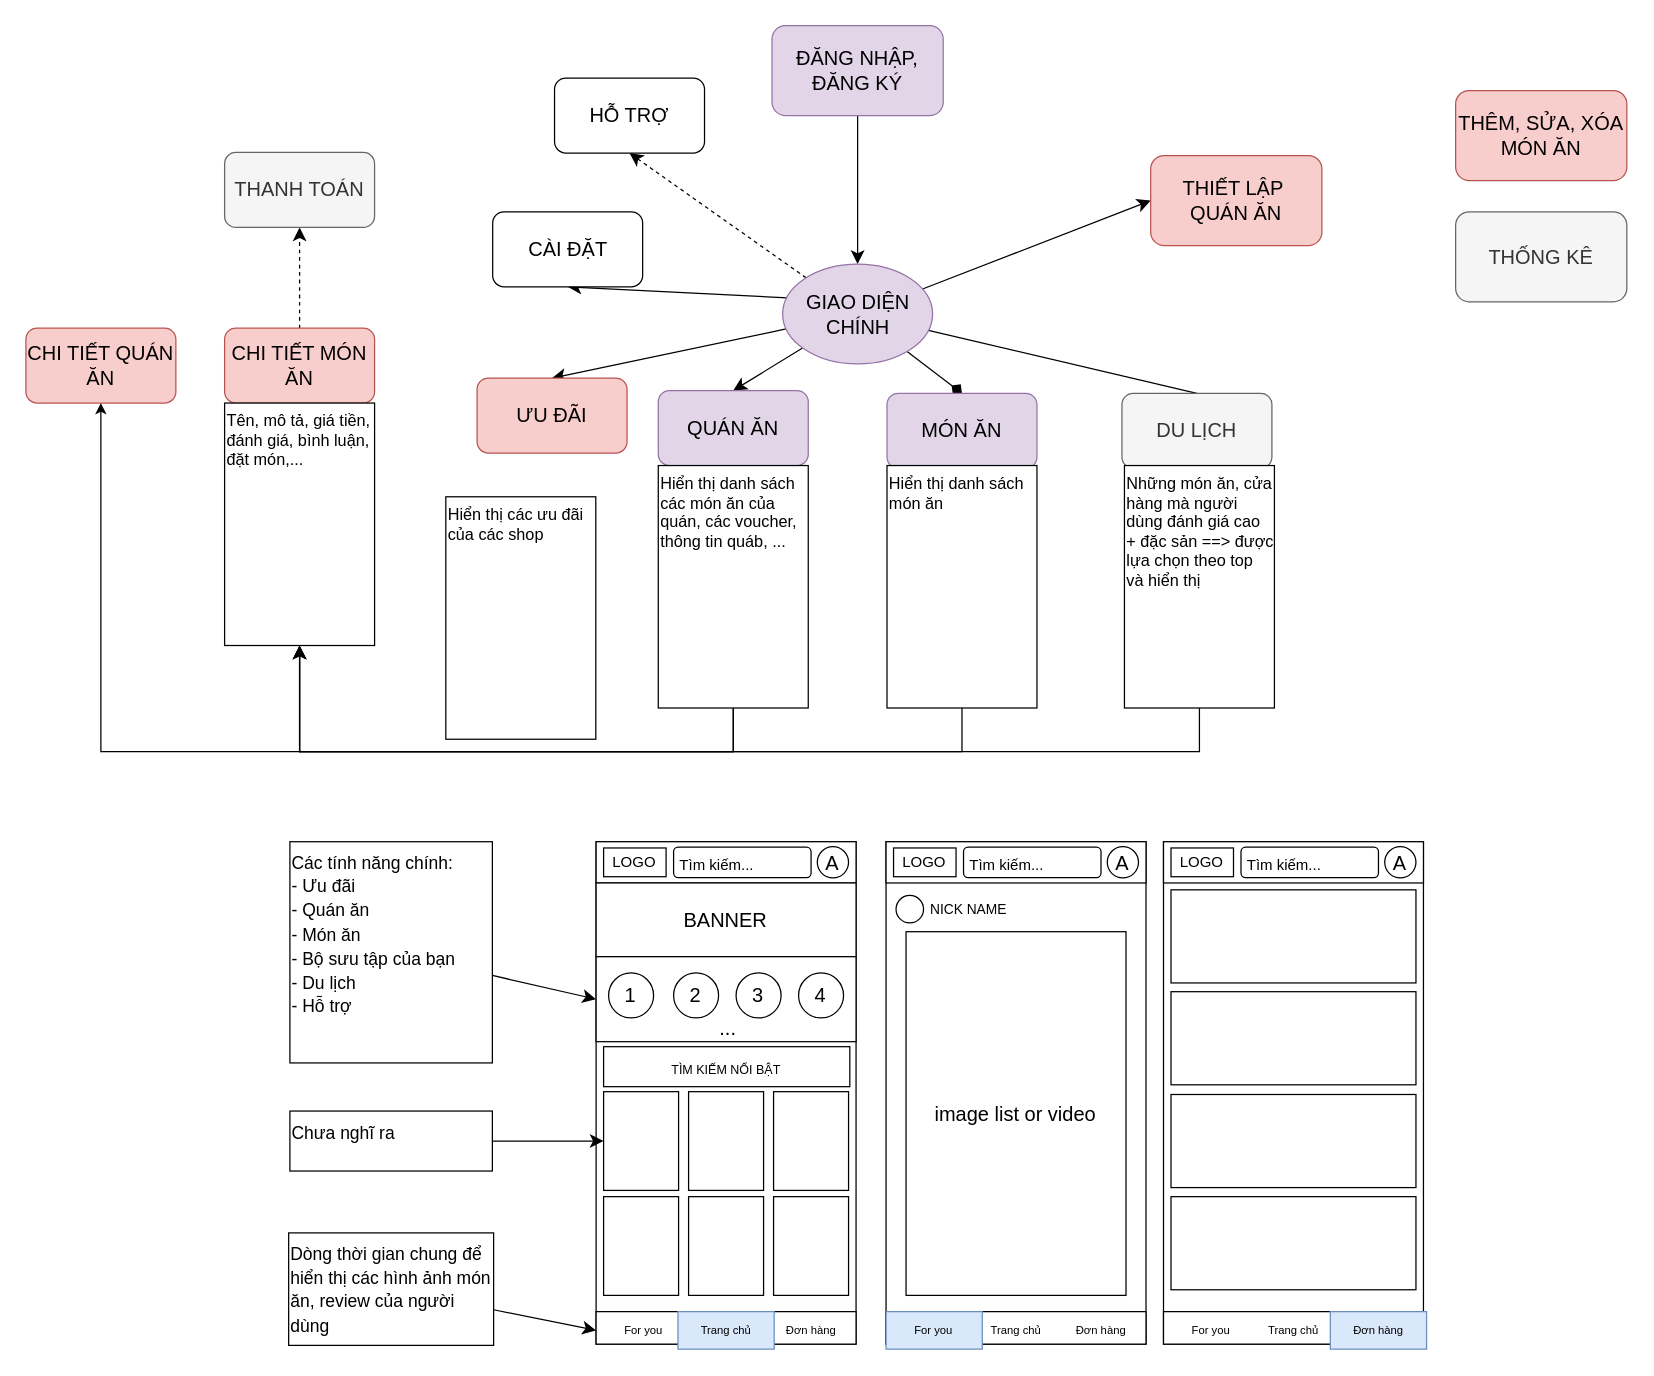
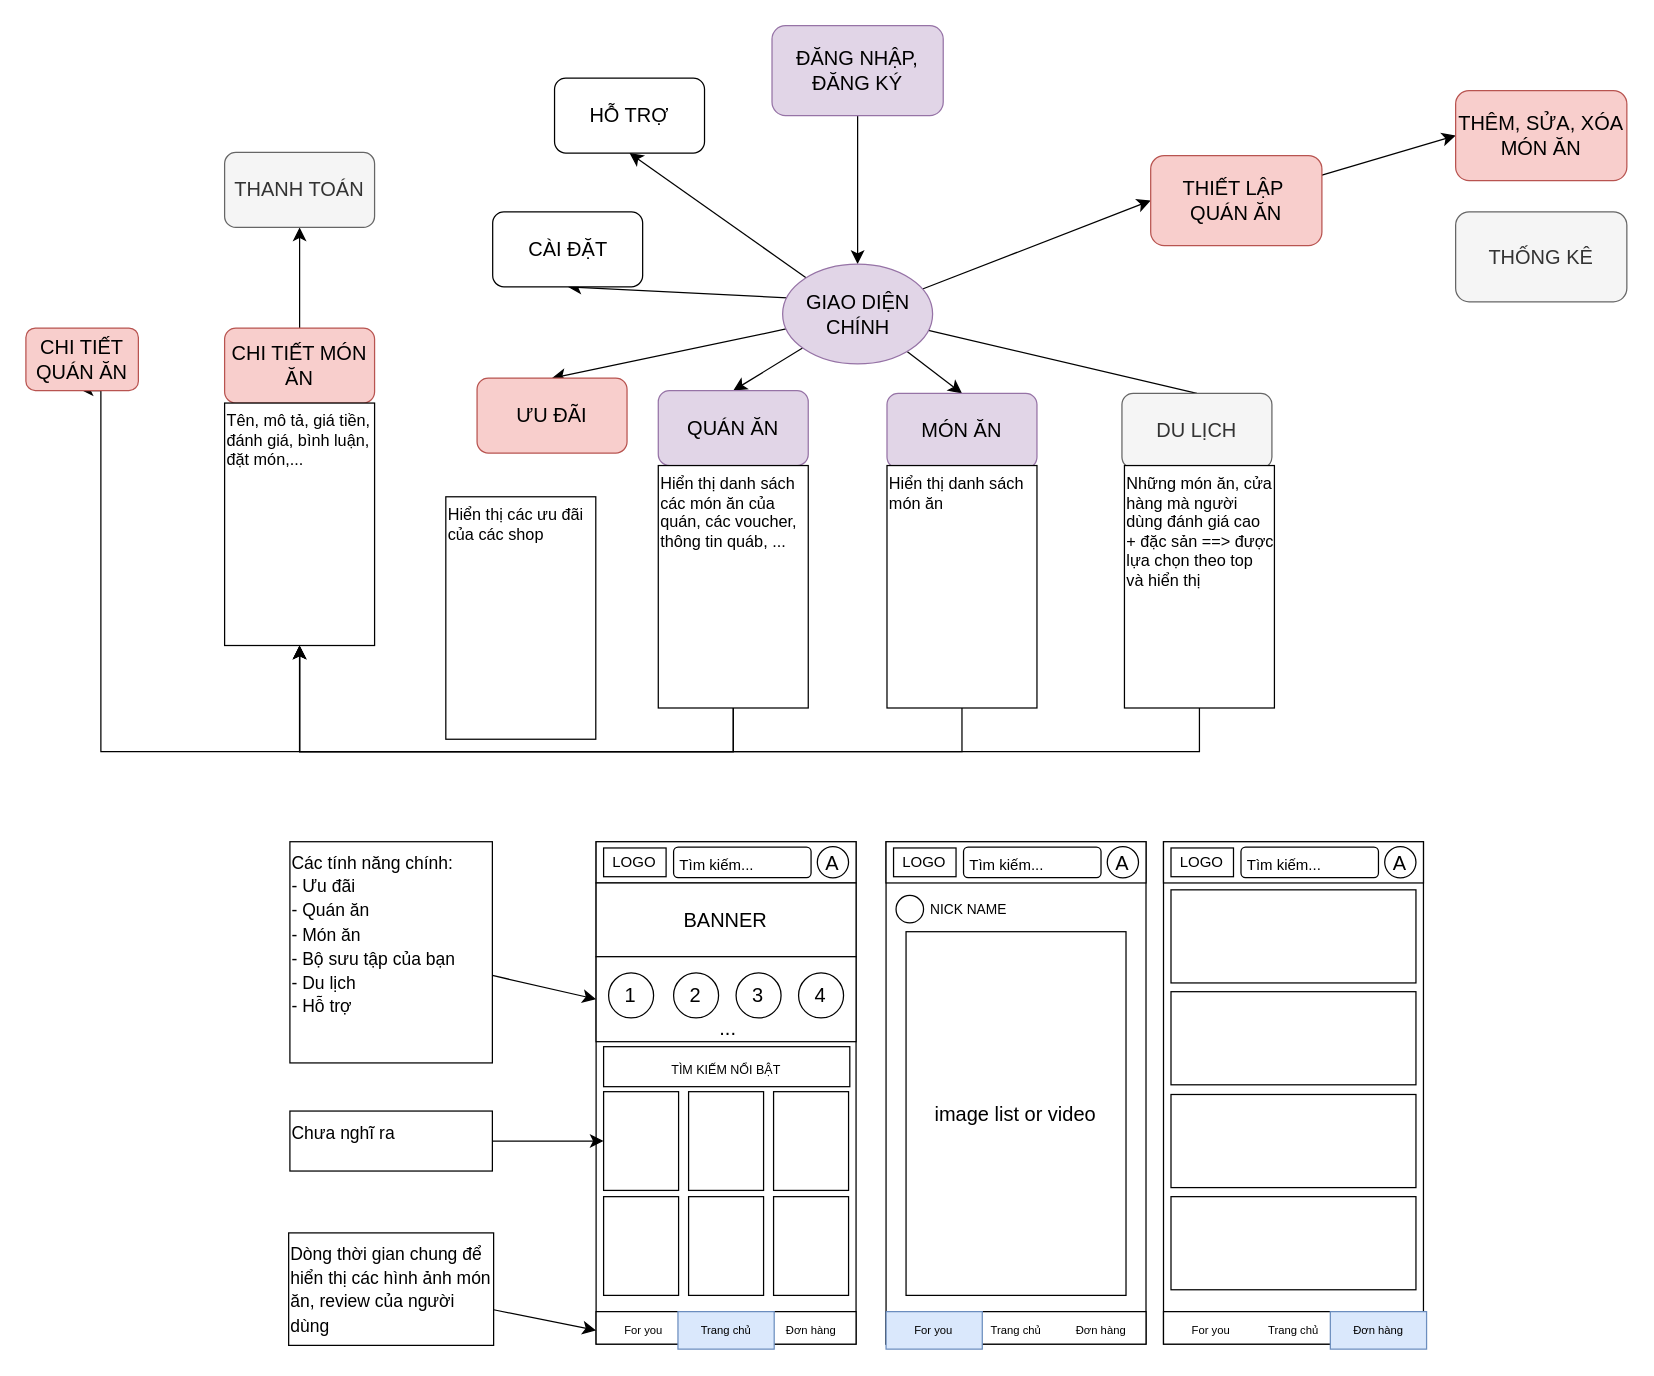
edge "THIẾT LẬP QUÁN ĂN" -> "THÊM, SỬA, XÓA MÓN ĂN": added
edge "GIAO DIỆN CHÍNH" -> "HỖ TRỢ": style dashed -> solid
edge "CHI TIẾT MÓN ĂN" -> "THANH TOÁN": style dashed -> solid
node "CHI TIẾT QUÁN ĂN": size 150x75 -> 113x63
edge "GIAO DIỆN CHÍNH" -> "MÓN ĂN": arrowhead diamond -> classic
